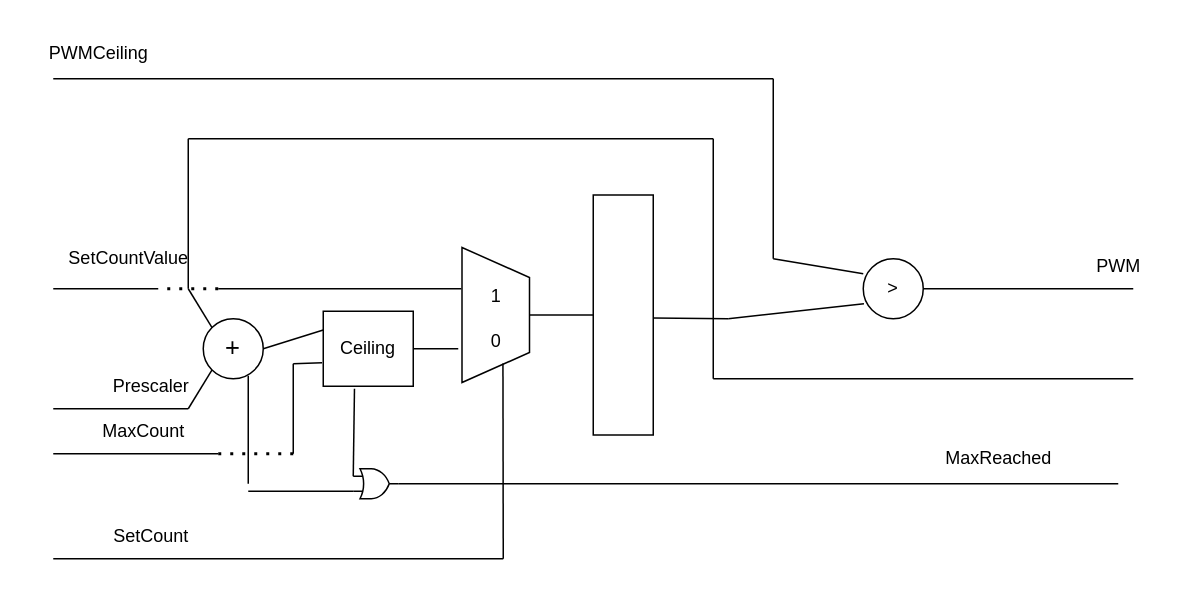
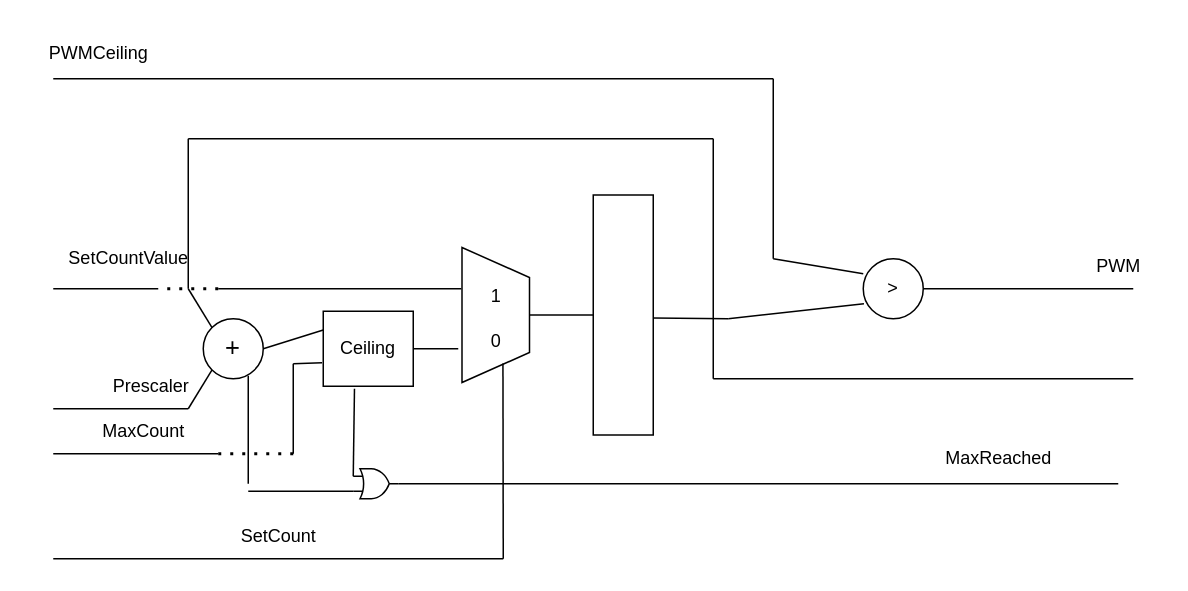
node "SetCount": moved (151, 536) -> (278, 536)
